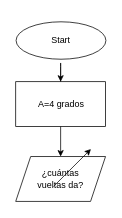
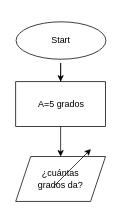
node "A=4 grados": label "A=4 grados" -> "A=5 grados"
node "¿cuántas vueltas da?": label "¿cuántas vueltas da?" -> "¿cuántas grados da?"
